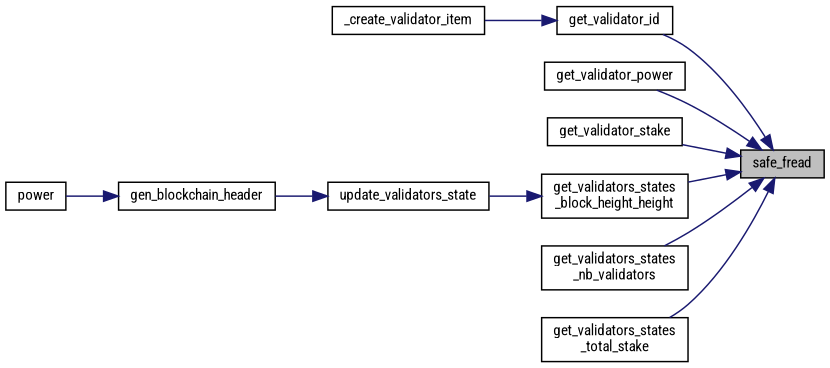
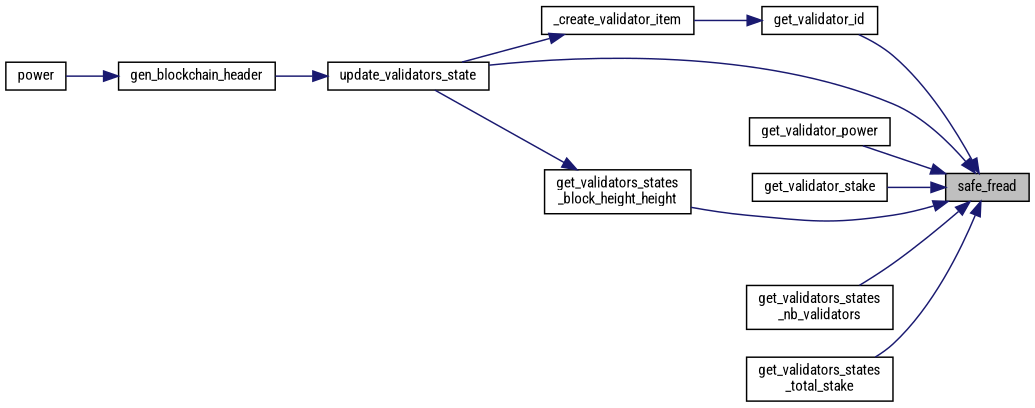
edge "update_validators_state" -> "_create_validator_item": added
edge "update_validators_state" -> "safe_fread": added
